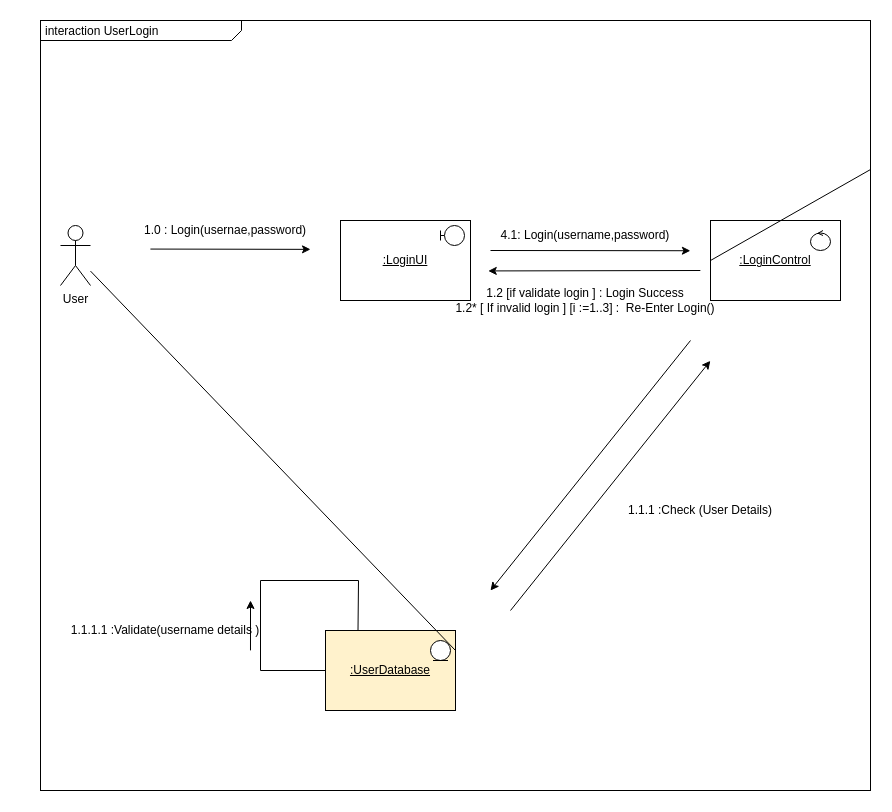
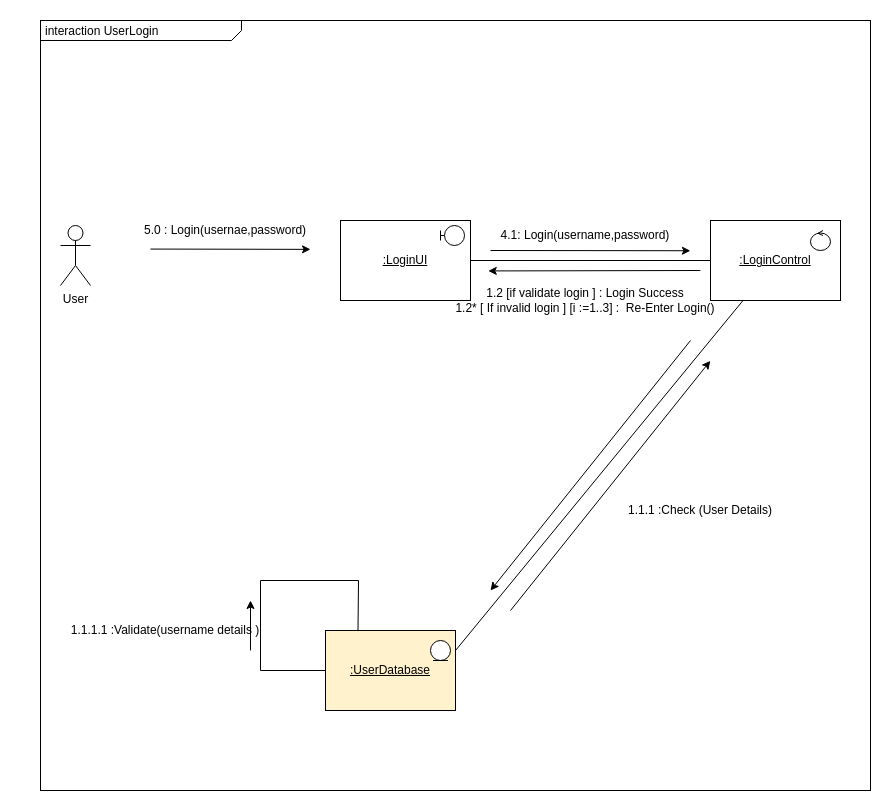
edge ":LoginControl" -- "interaction UserLogin": now ":LoginControl" -- ":LoginUI"
node "1.0 : Login(usernae,password)": label "1.0 : Login(usernae,password)" -> "5.0 : Login(usernae,password)"
edge "User" -- ":UserDatabase": now ":LoginControl" -- ":UserDatabase"
